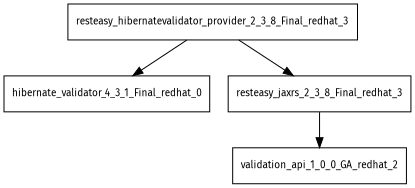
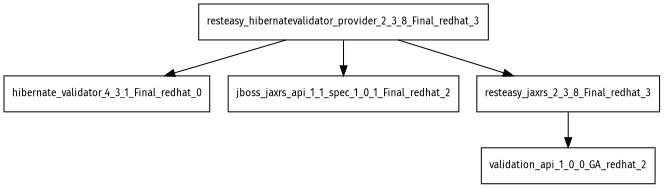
node "jboss_jaxrs_api_1_1_spec_1_0_1_Final_redhat_2": added
